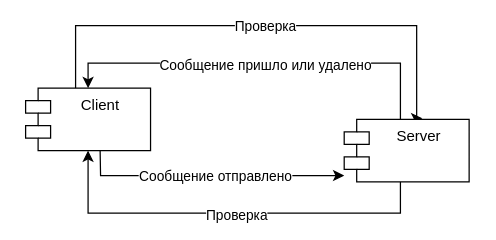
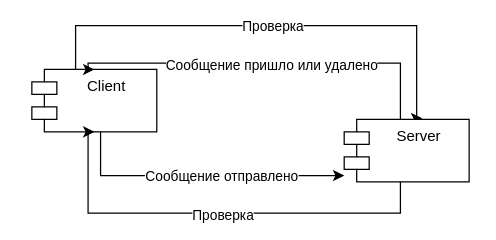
node "Client": moved (88, 119) -> (94, 101)
